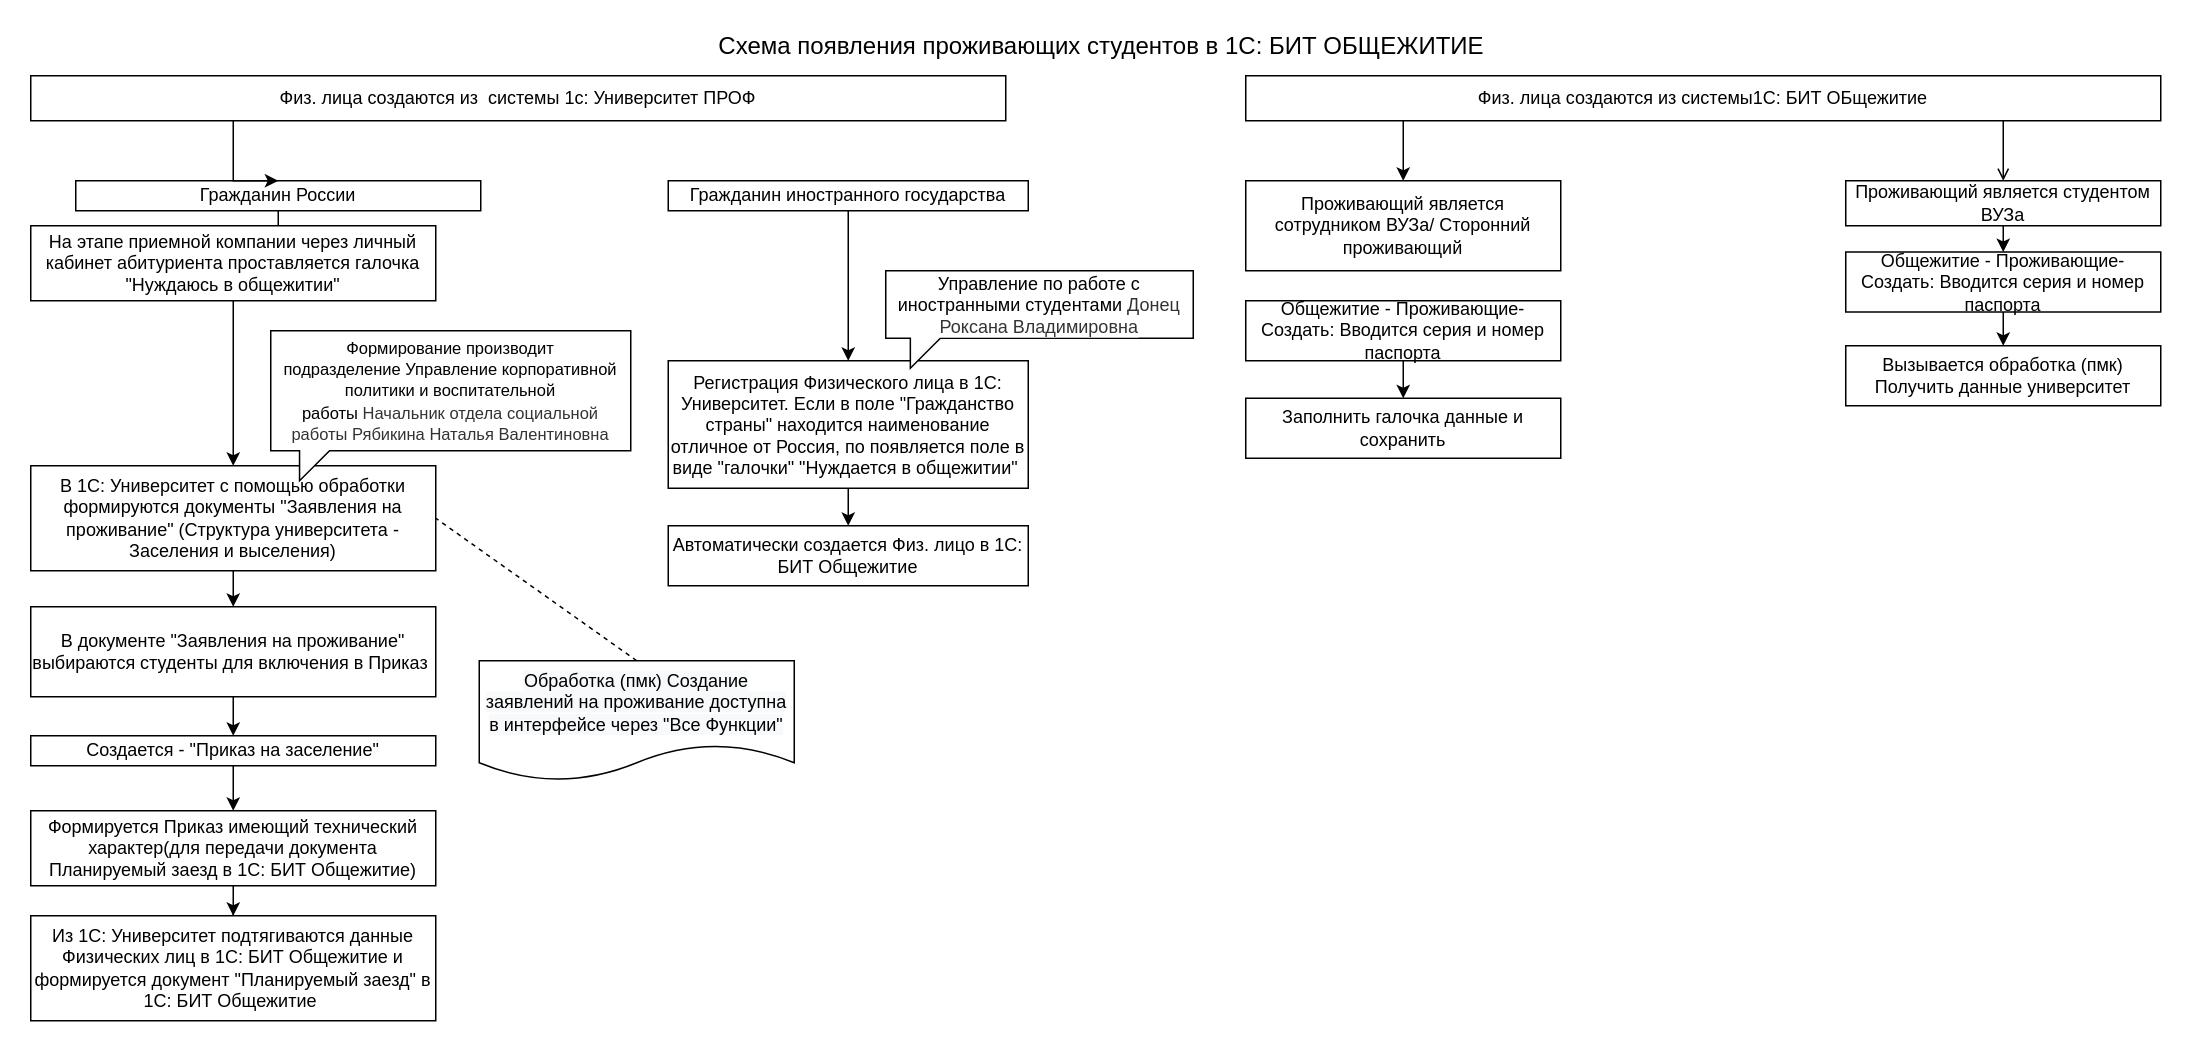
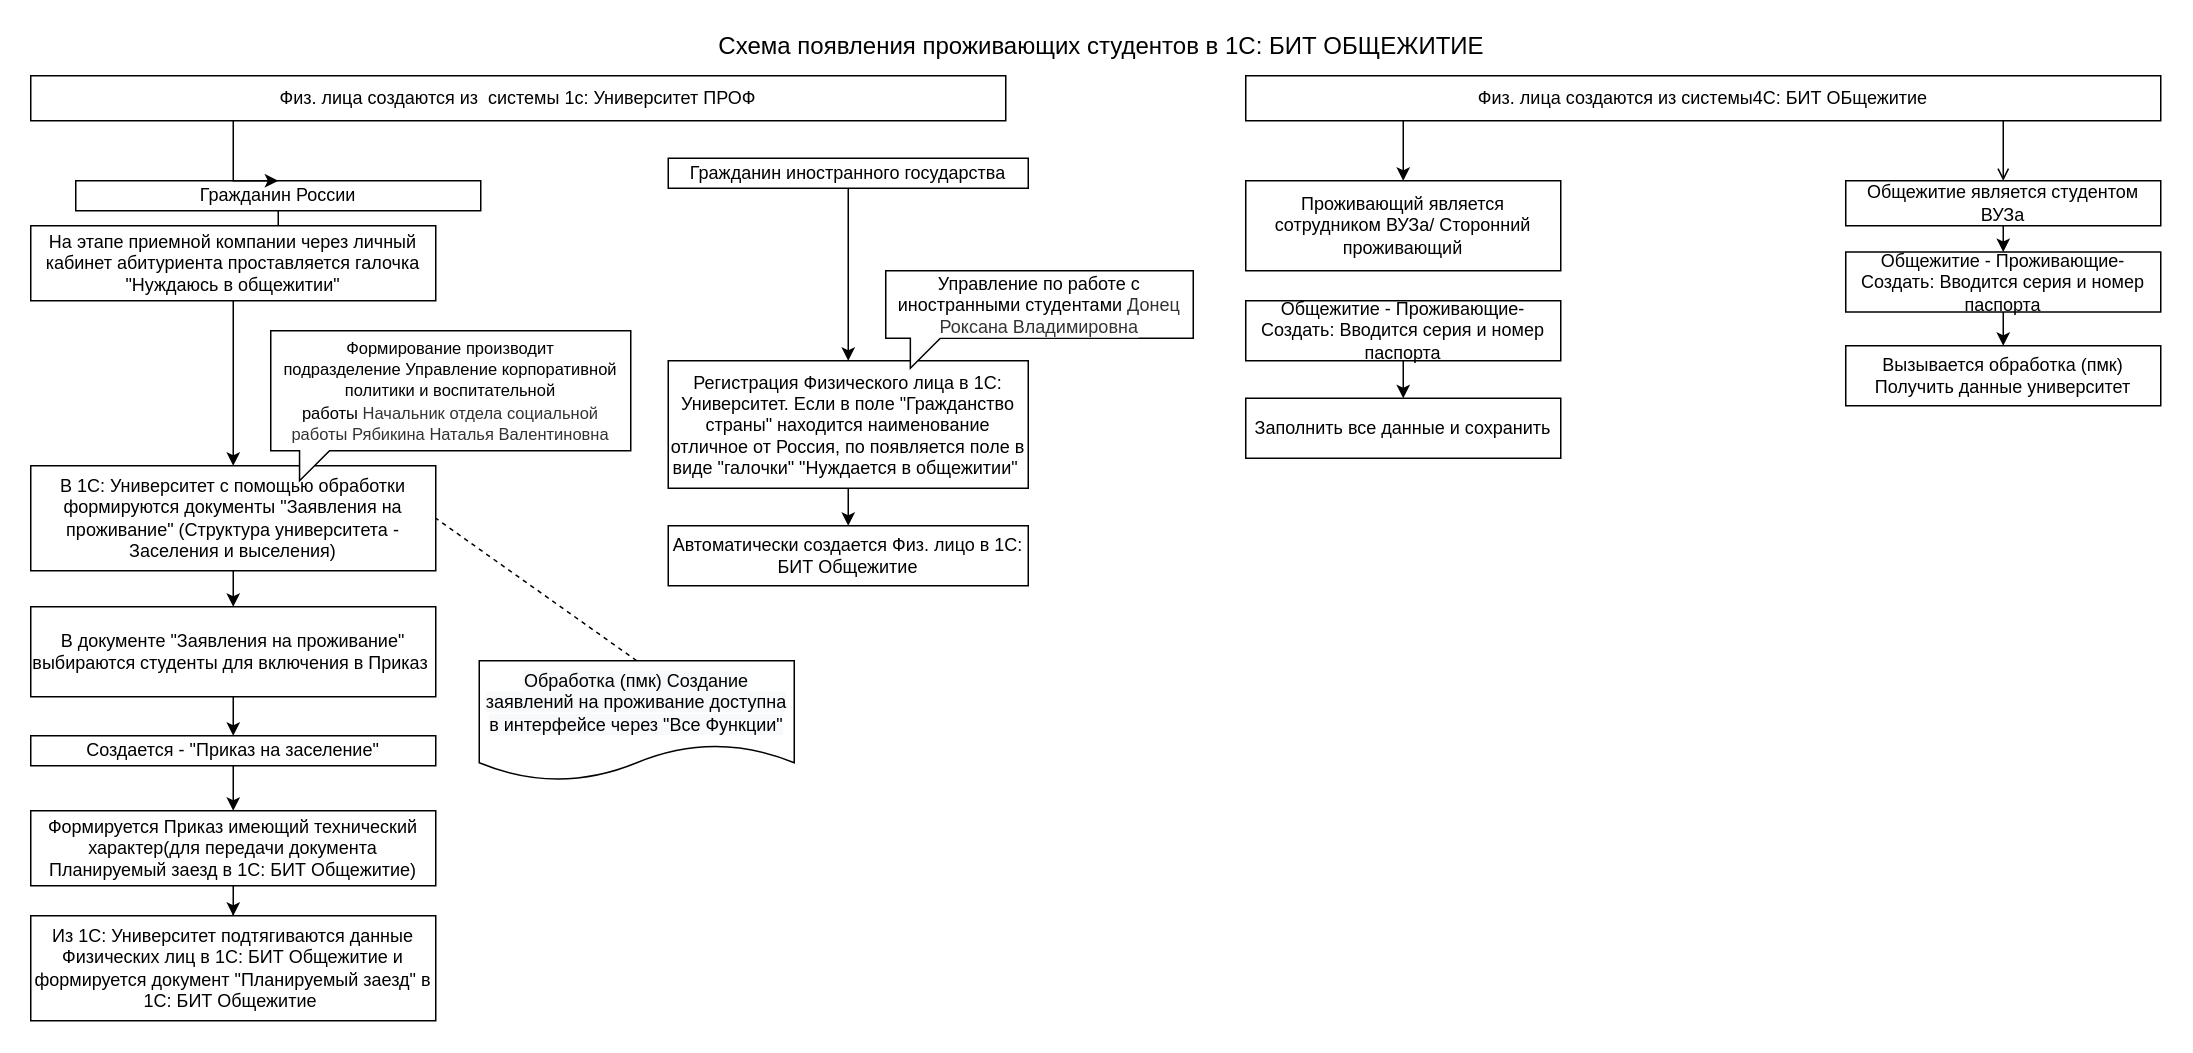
node "Физ. лица создаются из системы1С: БИТ ОБщежитие": label "Физ. лица создаются из системы1С: БИТ ОБщежитие" -> "Физ. лица создаются из системы4С: БИТ ОБщежитие"
node "Гражданин иностранного государства": moved (848, 196) -> (848, 173)
node "Проживающий является студентом ВУЗа": label "Проживающий является студентом ВУЗа" -> "Общежитие является студентом ВУЗа"
node "Заполнить галочка данные и сохранить": label "Заполнить галочка данные и сохранить" -> "Заполнить все данные и сохранить"
